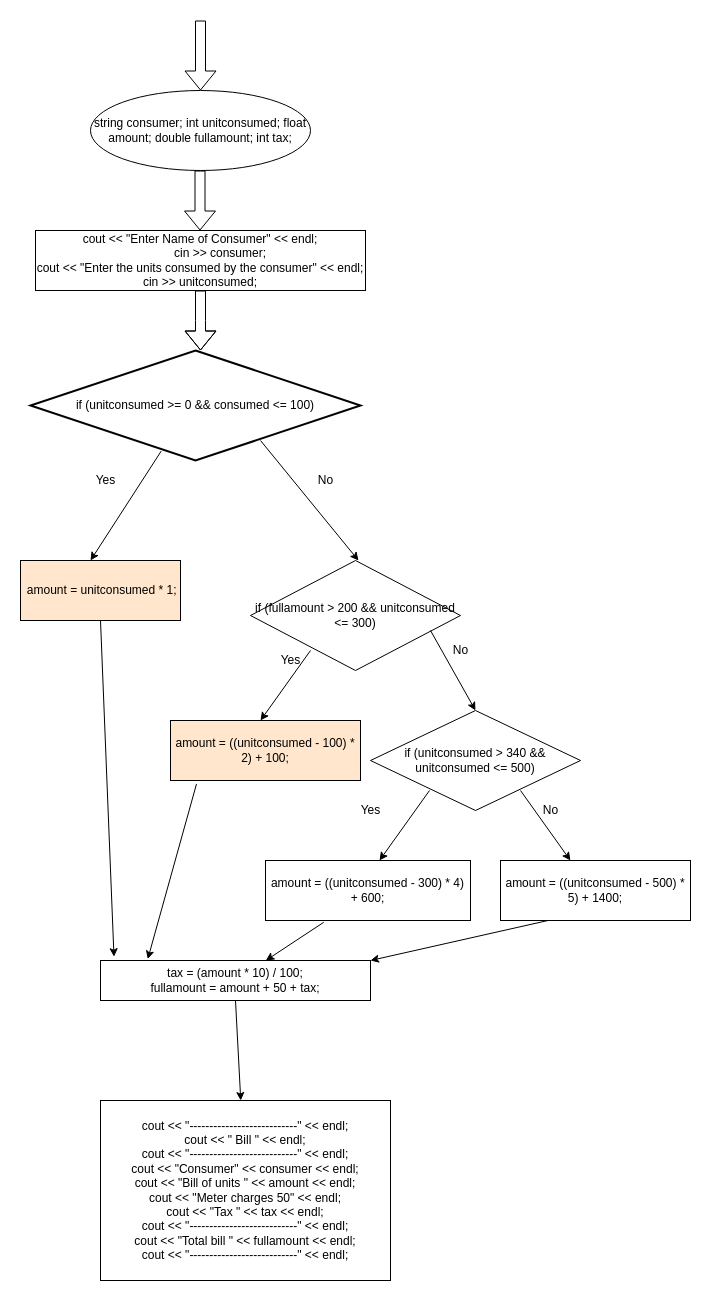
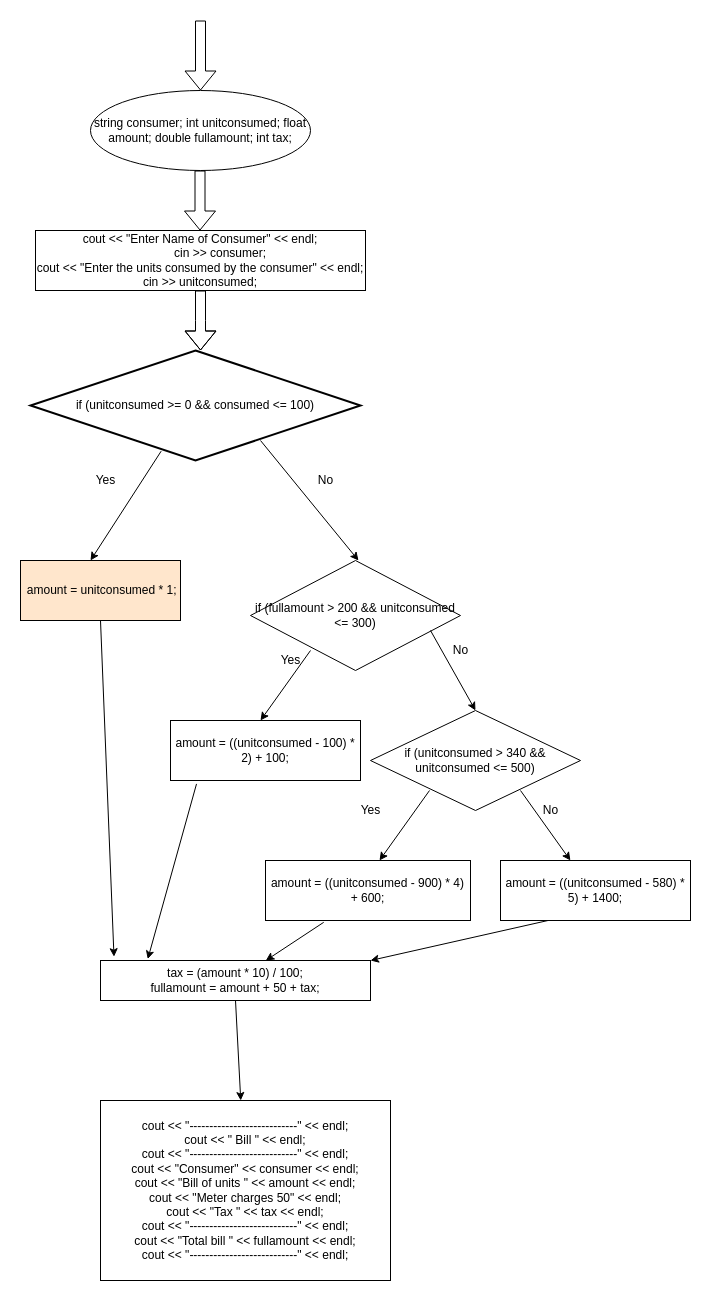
node "amount = ((unitconsumed - 100) * 2) + 100;": fillcolor #ffe6cc -> #ffffff
node "amount = ((unitconsumed - 300) * 4) + 600;": label "amount = ((unitconsumed - 300) * 4) + 600;" -> "amount = ((unitconsumed - 900) * 4) + 600;"
node "amount = ((unitconsumed - 500) * 5) + 1400;": label "amount = ((unitconsumed - 500) * 5) + 1400;" -> "amount = ((unitconsumed - 580) * 5) + 1400;"
